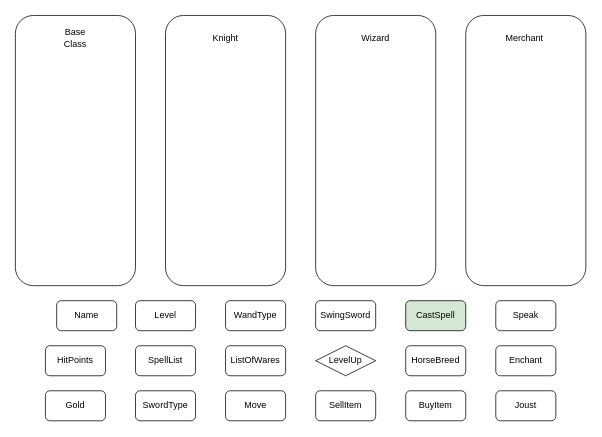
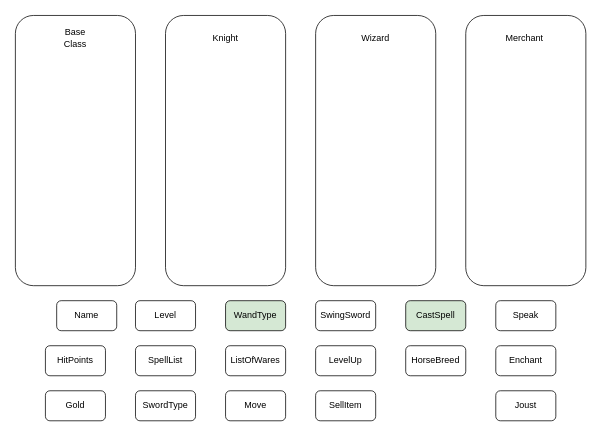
node "WandType": fillcolor #ffffff -> #d5e8d4
node "LevelUp": shape diamond -> rounded rectangle
node "BuyItem": removed
